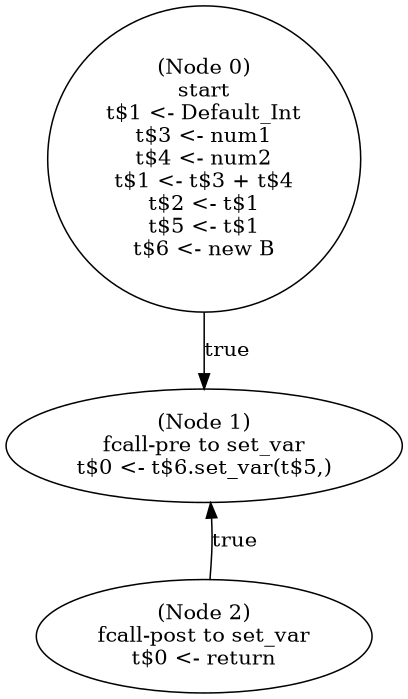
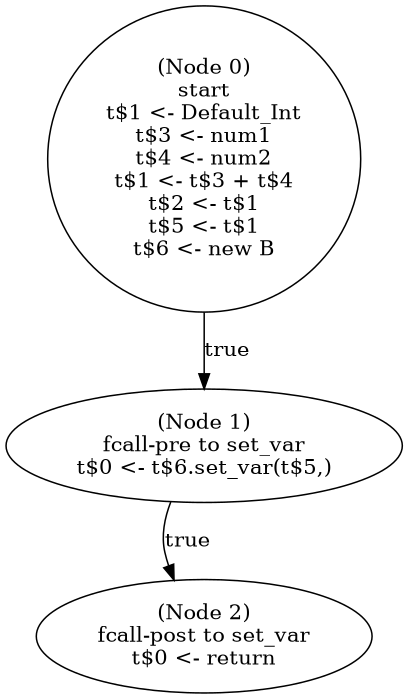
edge "(Node 2) fcall-post to set_var t$0 <- return" -> "(Node 1) fcall-pre to set_var t$0 <- t$6.set_var(t$5,)": reversed
